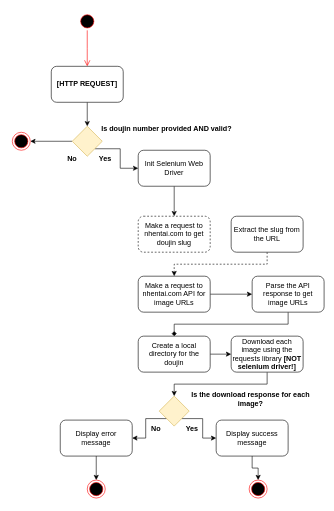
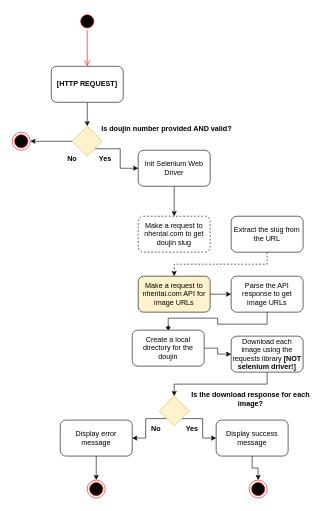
node "Make a request to nhentai.com API for image URLs": fillcolor #ffffff -> #fff2cc
node "Parse the API response to get image URLs": moved (288, 294) -> (267, 294)
node "Create a local directory for the doujin": moved (174, 354) -> (168, 348)
